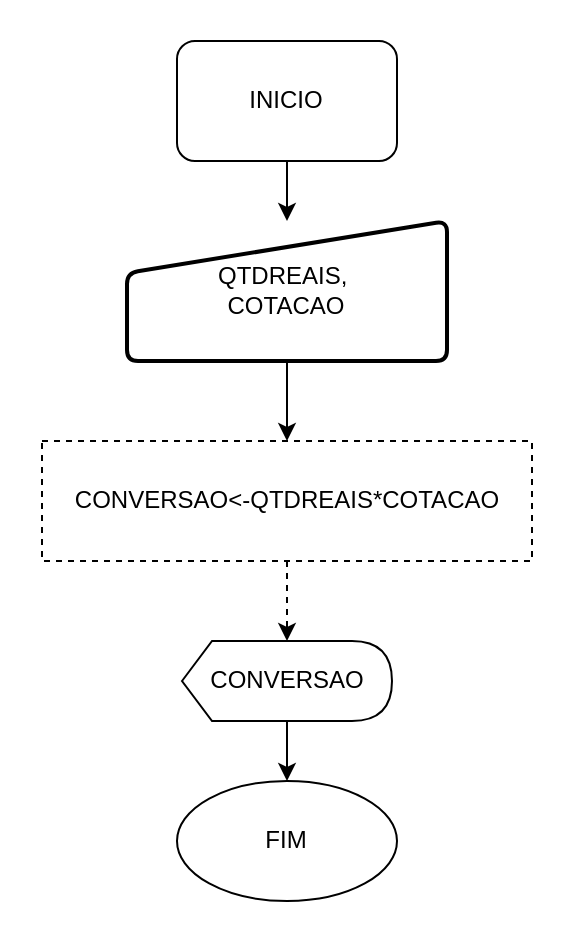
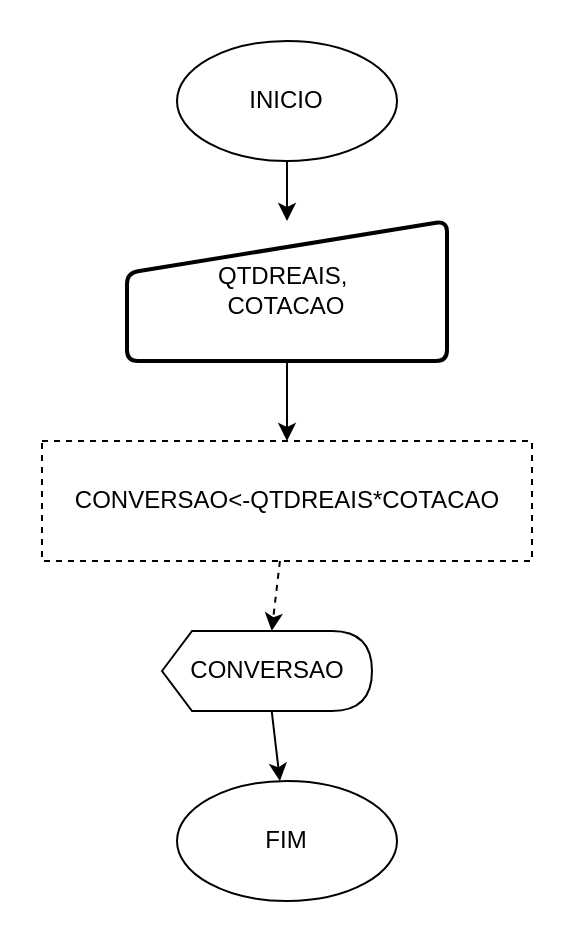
node "INICIO": shape rounded rectangle -> ellipse
node "CONVERSAO": moved (287, 681) -> (267, 671)
